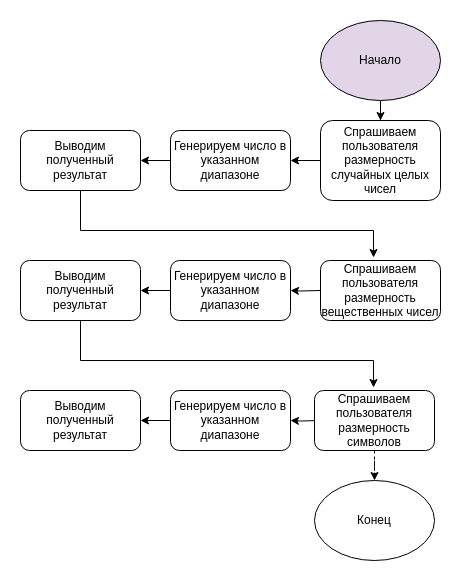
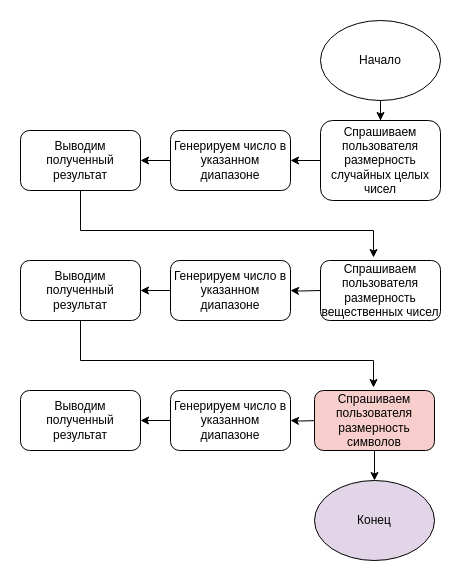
node "Начало": fillcolor #e1d5e7 -> #ffffff
node "Спрашиваем пользователя размерность символов": fillcolor #ffffff -> #f8cecc
edge "Спрашиваем пользователя размерность символов" -> "Конец": style dashed -> solid
node "Конец": fillcolor #ffffff -> #e1d5e7
